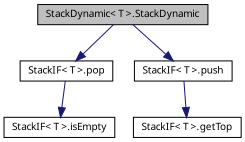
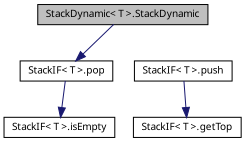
edge "StackDynamic< T >.StackDynamic" -> "StackIF< T >.push": removed
